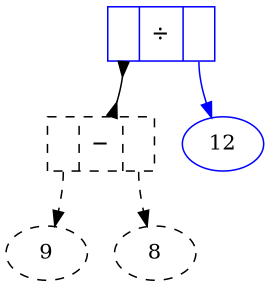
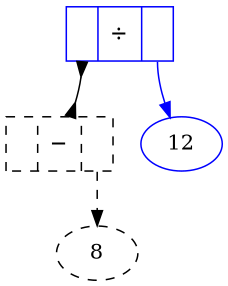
node "9": removed
